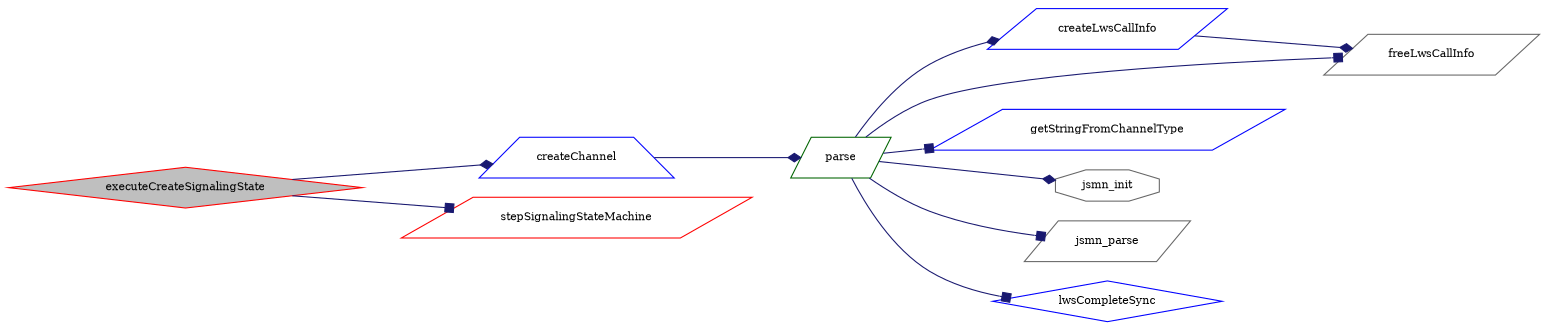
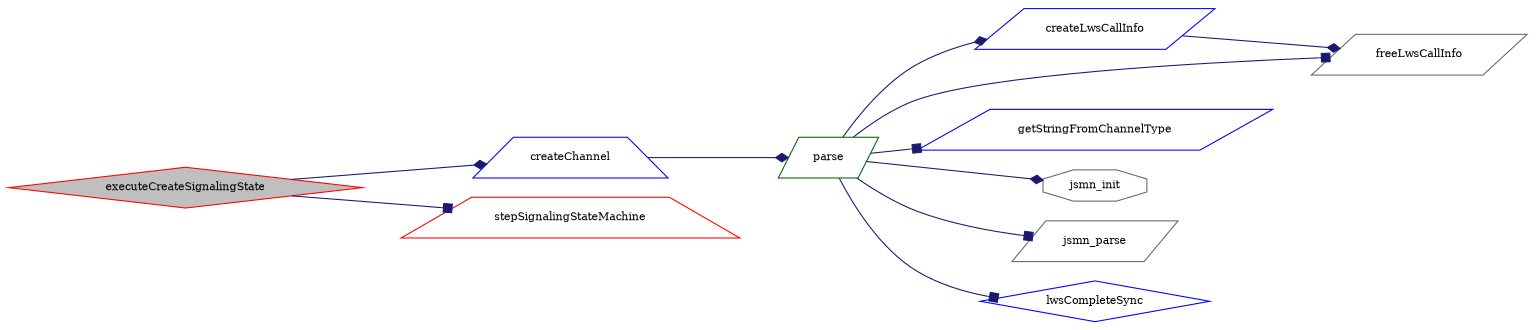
node "stepSignalingStateMachine": shape parallelogram -> trapezium
